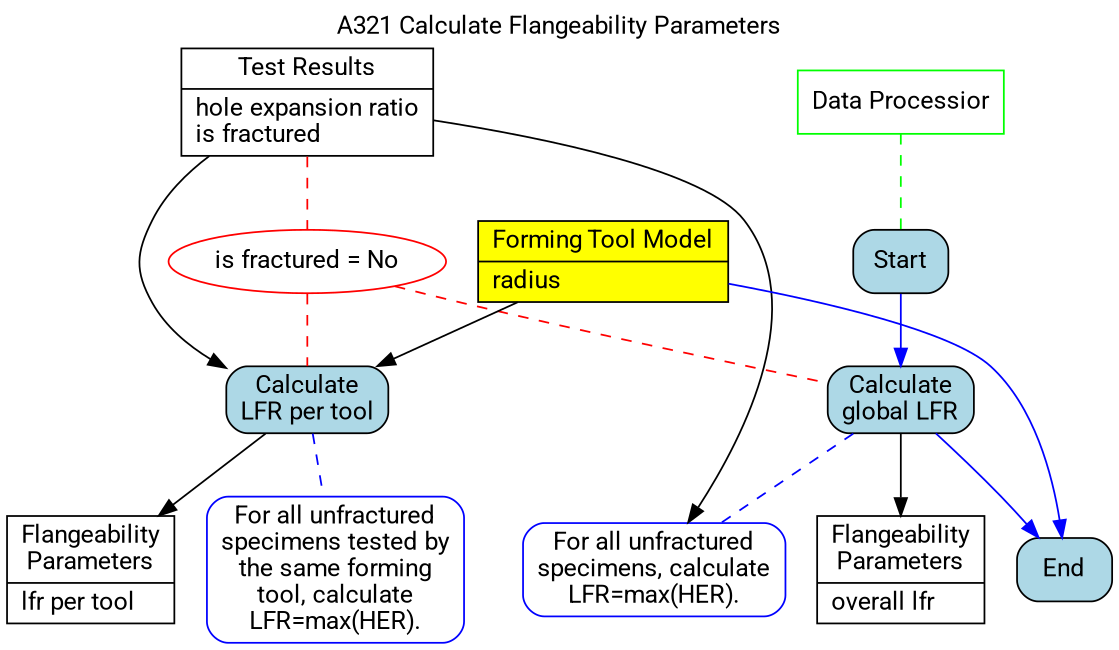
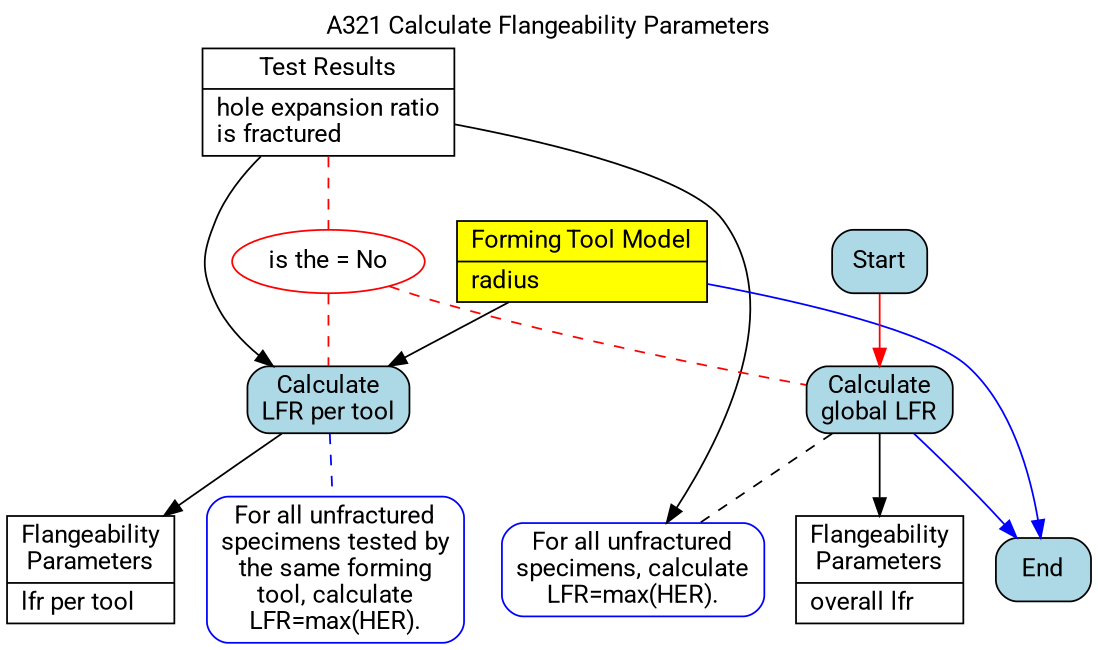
node "Data Processior": removed
node "is fractured = No": label "is fractured = No" -> "is the = No"
edge "Start" -> "Calculate global LFR": color blue -> red
edge "Calculate global LFR" -- "For all unfractured specimens, calculate LFR=max(HER).": color blue -> black
